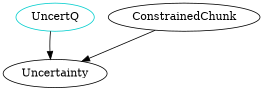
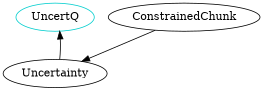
edge "UncertQ" -> "Uncertainty": reversed
